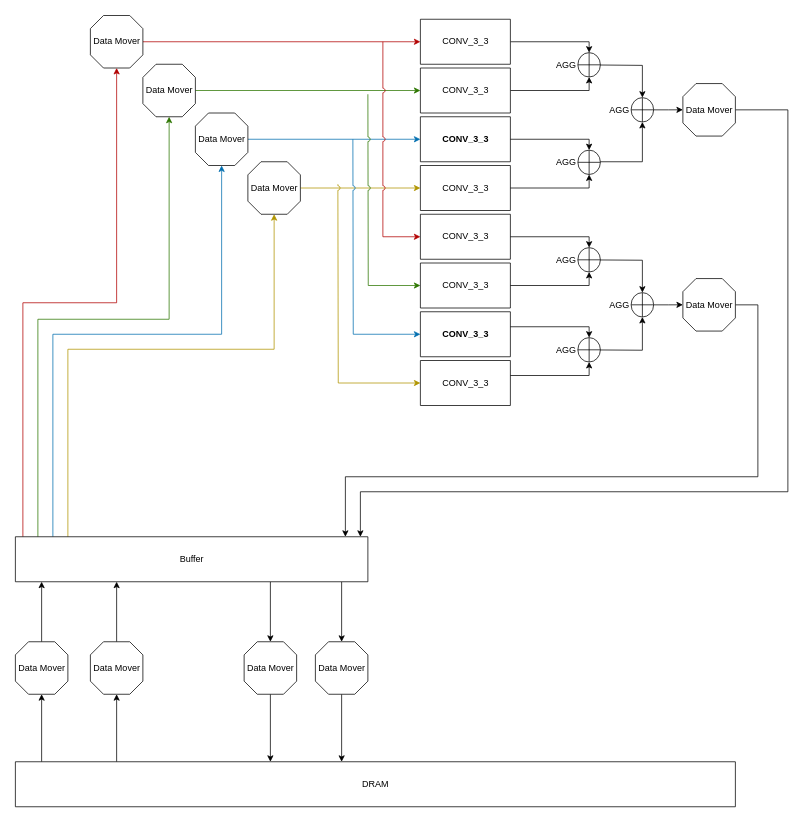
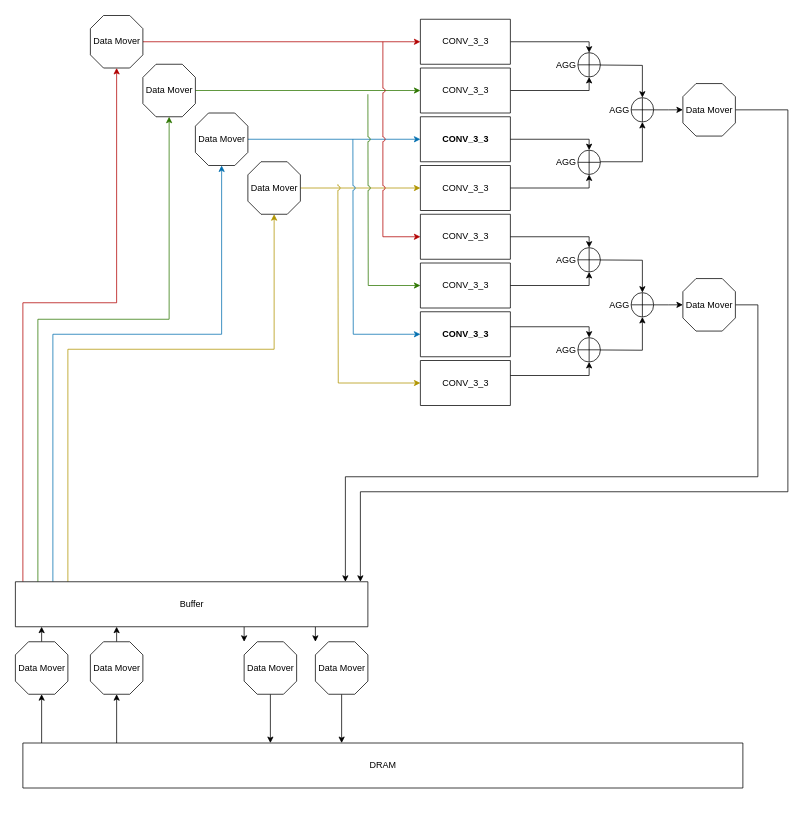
node "Buffer": moved (192, 559) -> (192, 604)
node "DRAM": moved (375, 784) -> (383, 765)
